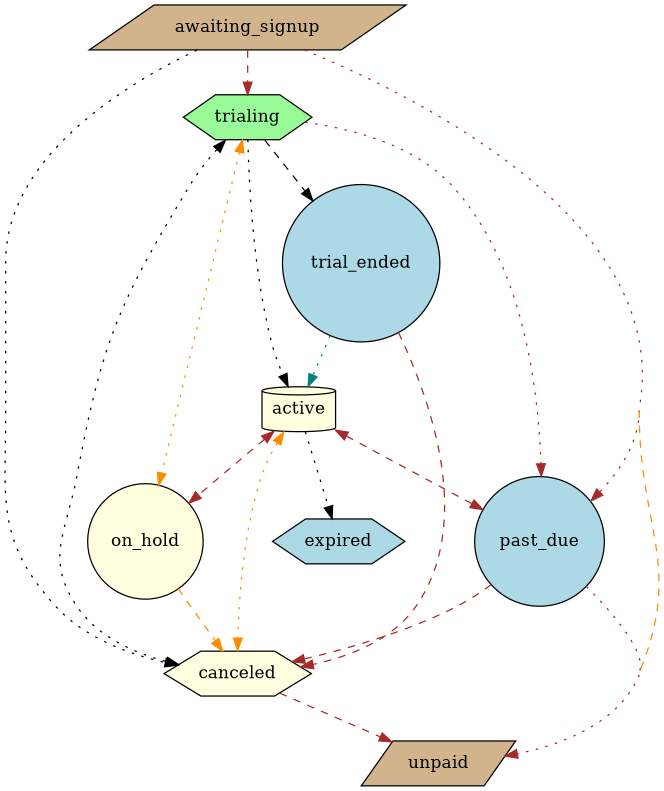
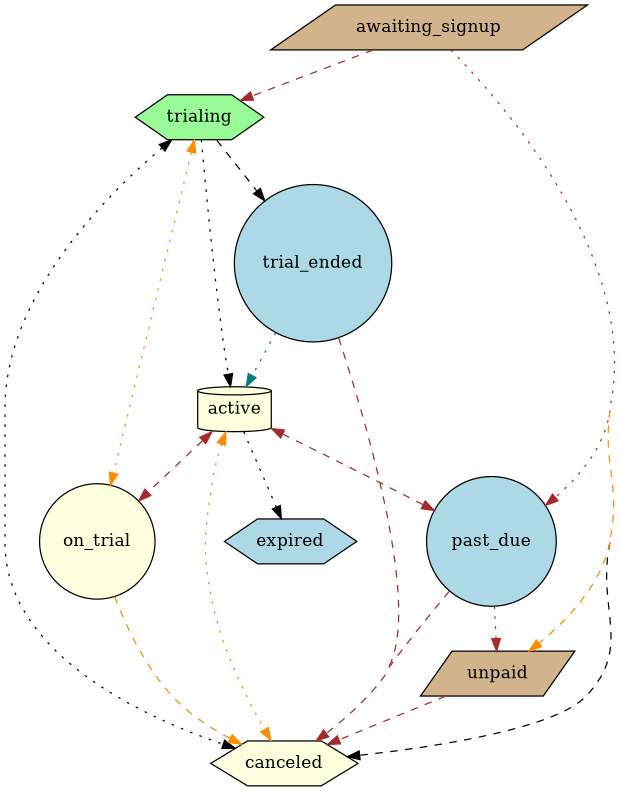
edge "trialing" -> "past_due": removed
edge "awaiting_signup" -> "canceled": style dotted -> dashed
node "on_hold": label "on_hold" -> "on_trial"
edge "canceled" -> "unpaid": reversed
